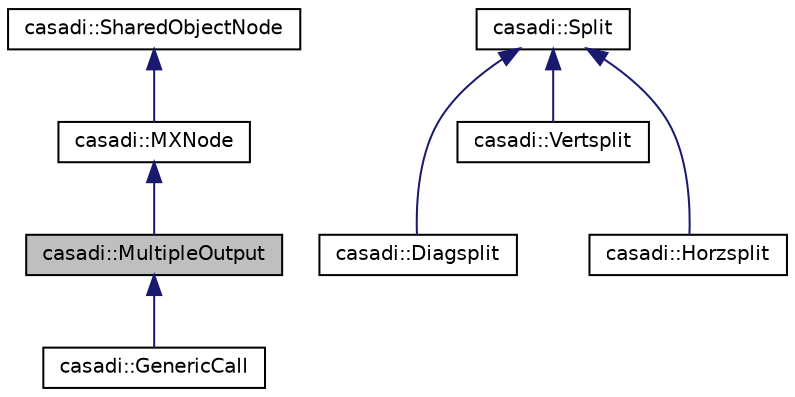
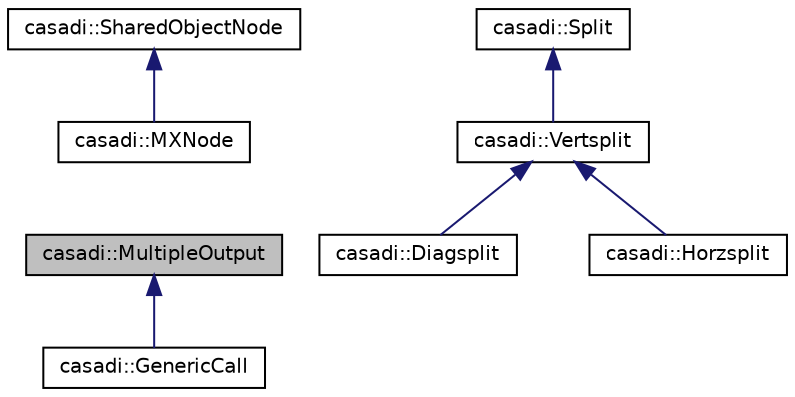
edge "casadi::Diagsplit" -> "casadi::Split": now "casadi::Diagsplit" -> "casadi::Vertsplit"
edge "casadi::Horzsplit" -> "casadi::Split": now "casadi::Horzsplit" -> "casadi::Vertsplit"
edge "casadi::MultipleOutput" -> "casadi::MXNode": removed
